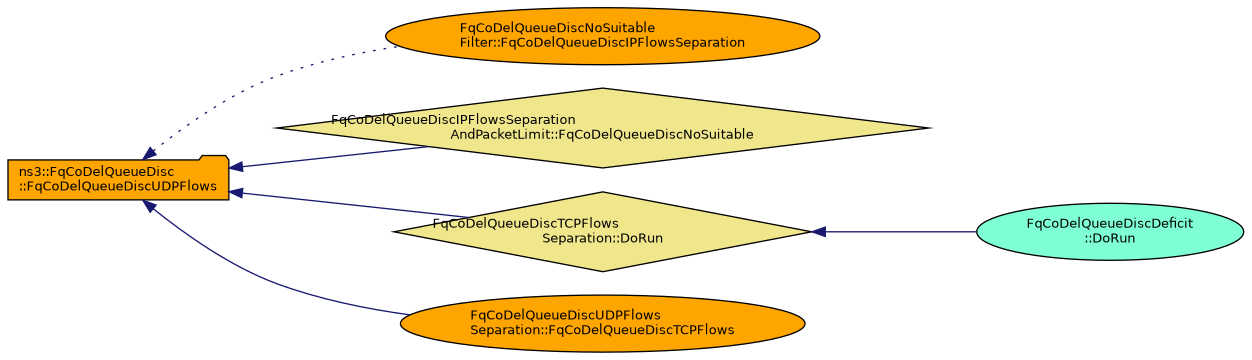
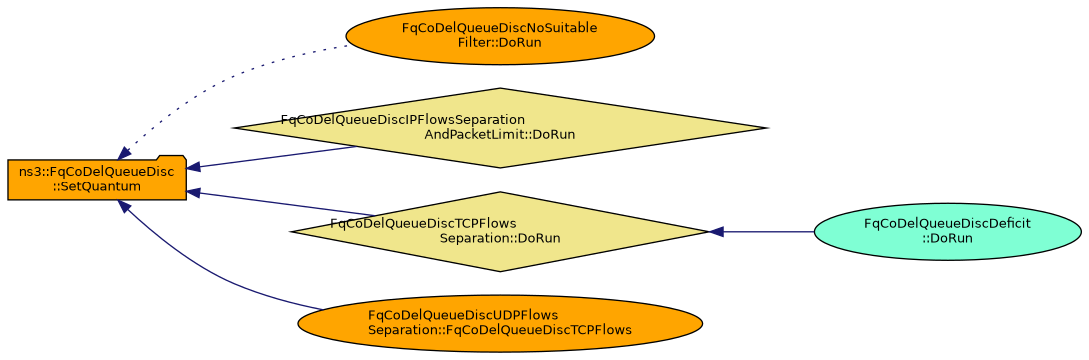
node "FqCoDelQueueDiscNoSuitable Filter::FqCoDelQueueDiscIPFlowsSeparation": label "FqCoDelQueueDiscNoSuitable Filter::FqCoDelQueueDiscIPFlowsSeparation" -> "FqCoDelQueueDiscNoSuitable Filter::DoRun"
node "FqCoDelQueueDiscIPFlowsSeparation AndPacketLimit::FqCoDelQueueDiscNoSuitable": label "FqCoDelQueueDiscIPFlowsSeparation AndPacketLimit::FqCoDelQueueDiscNoSuitable" -> "FqCoDelQueueDiscIPFlowsSeparation AndPacketLimit::DoRun"
node "ns3::FqCoDelQueueDisc ::FqCoDelQueueDiscUDPFlows": label "ns3::FqCoDelQueueDisc ::FqCoDelQueueDiscUDPFlows" -> "ns3::FqCoDelQueueDisc ::SetQuantum"
